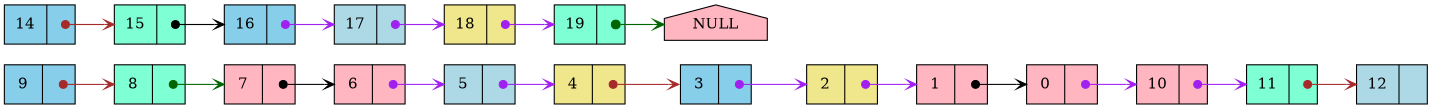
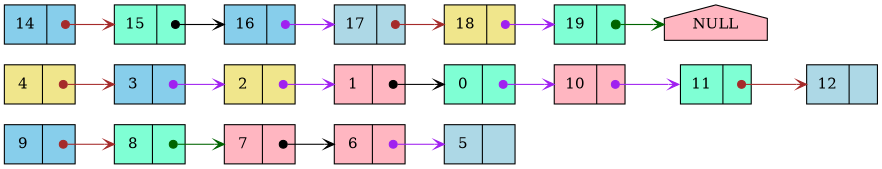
edge "17" -- "18": color purple -> brown
edge "5" -- "4": removed
node "0": fillcolor lightpink -> aquamarine
